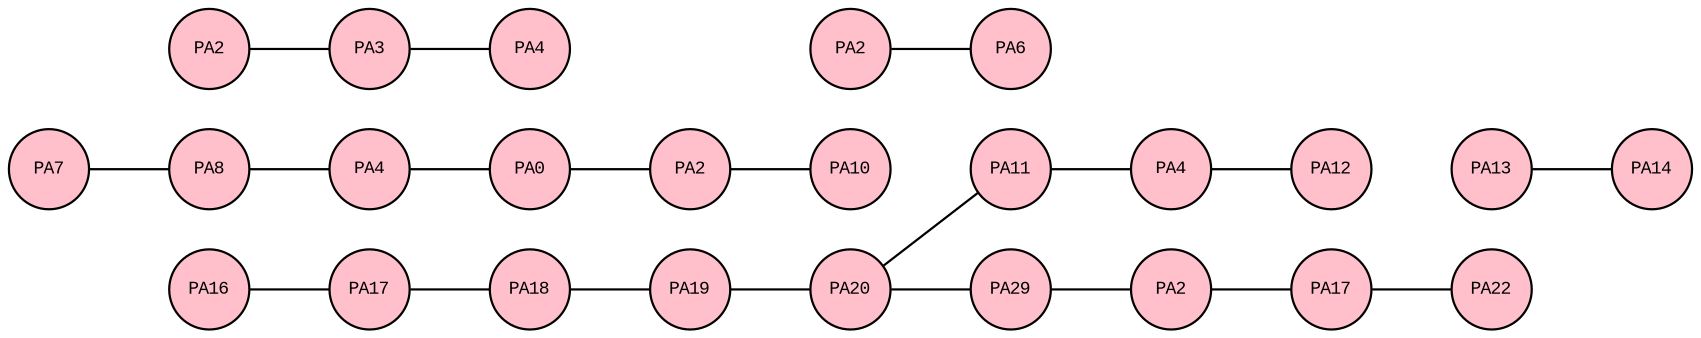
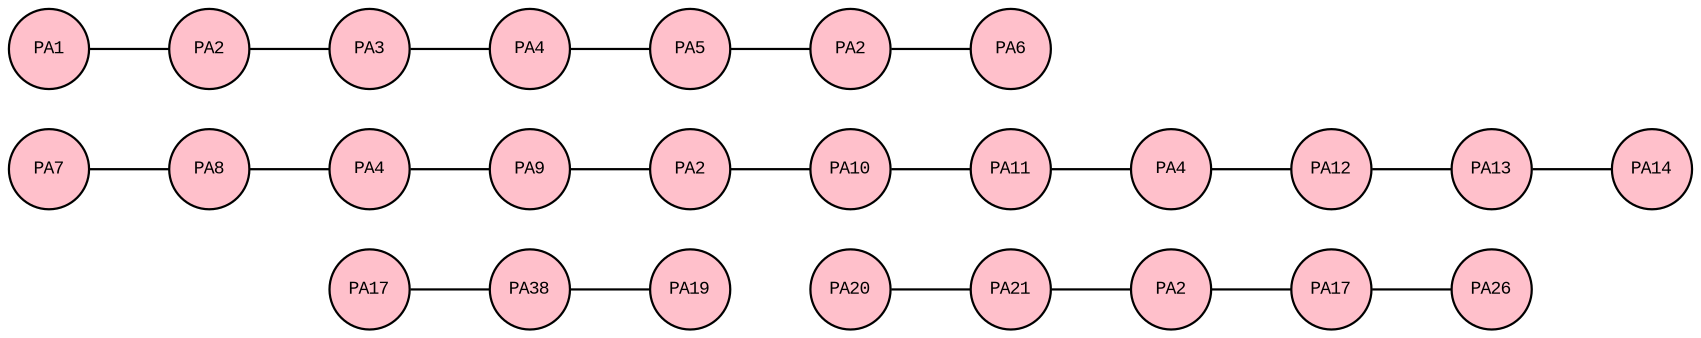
node "PA1": added
node "PA5": added
node "PA0": label "PA0" -> "PA9"
edge "PA12" -- "PA13": added
edge "PA11" -- "PA20": now "PA11" -- "PA10"
node "PA16": removed
node "PA18": label "PA18" -> "PA38"
edge "PA19" -- "PA20": removed
node "PA29": label "PA29" -> "PA21"
node "PA22": label "PA22" -> "PA26"
